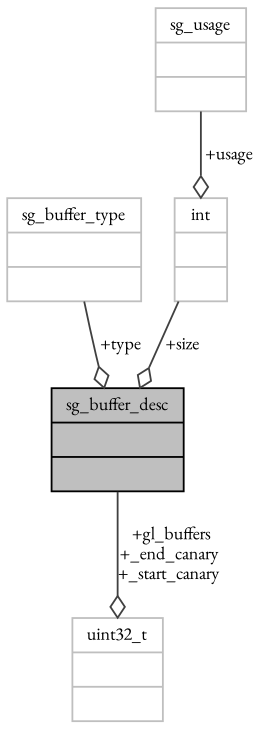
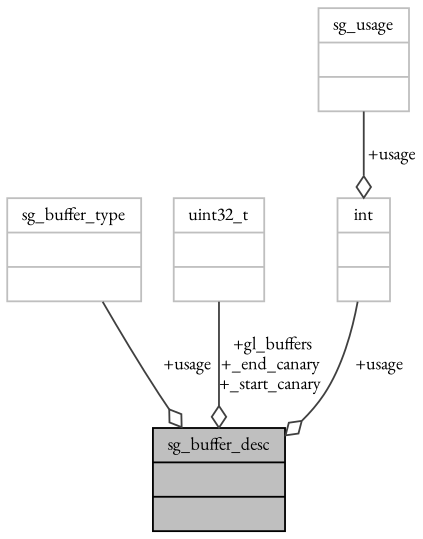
edge "sg_buffer_type" -> "sg_buffer_desc": label " +type" -> " +usage"
edge "int" -> "sg_buffer_desc": label " +size" -> " +usage"
edge "sg_buffer_desc" -> "uint32_t": reversed
